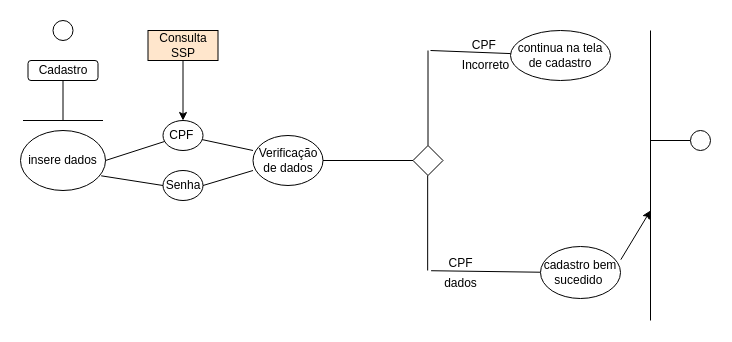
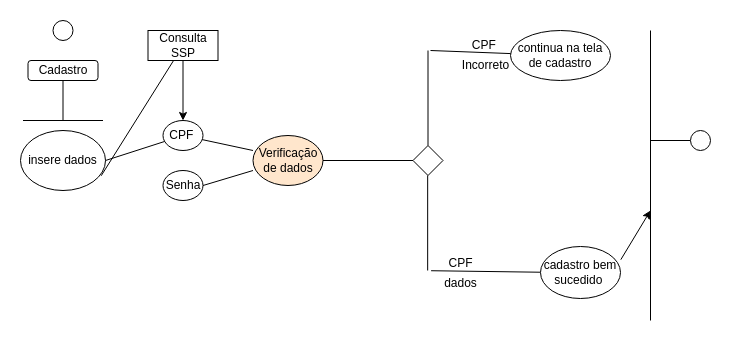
node "Consulta SSP": fillcolor #ffe6cc -> #ffffff
node "Verificação de dados": fillcolor #ffffff -> #ffe6cc
edge "insere dados" -- "Senha": now "insere dados" -- "Consulta SSP"
